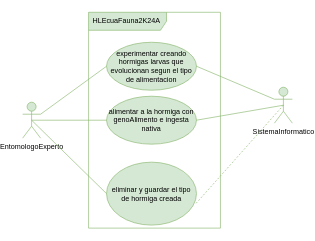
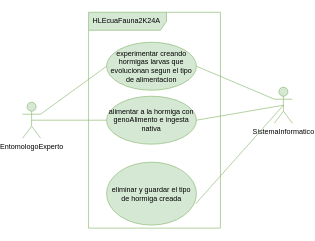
edge "SistemaInformatico" -- "eliminar y guardar el tipo de hormiga creada": style dashed -> solid
edge "EntomologoExperto" -- "eliminar y guardar el tipo de hormiga creada": removed
